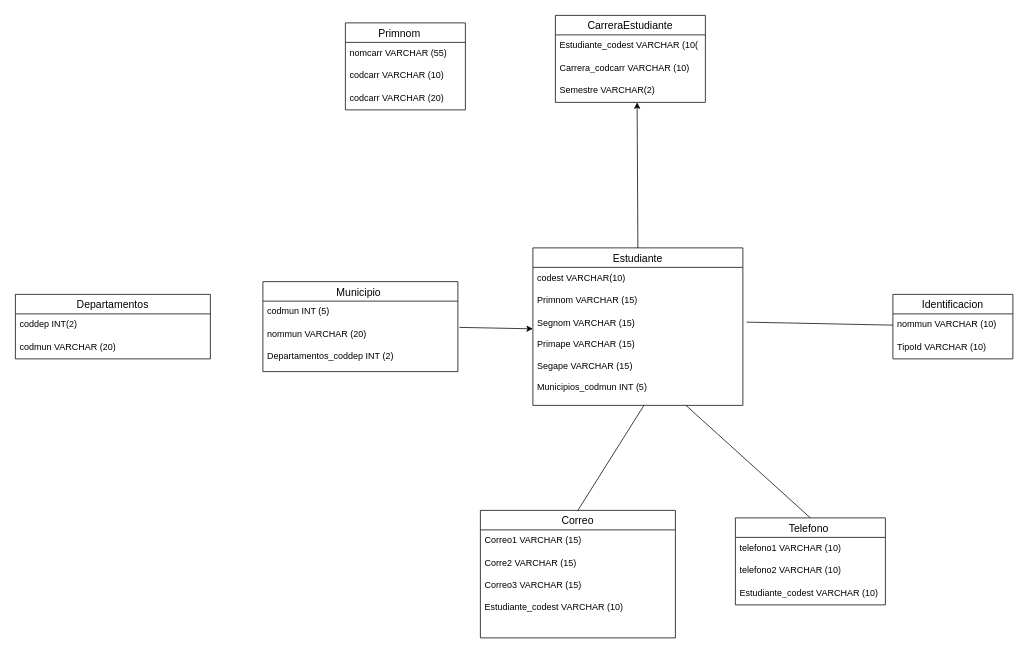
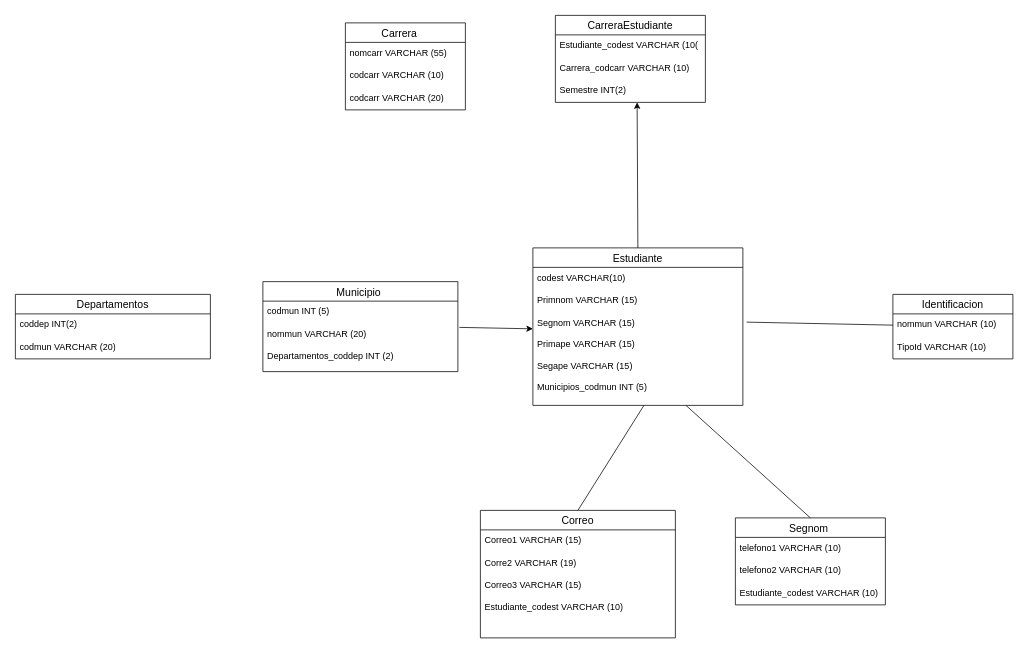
node "Primnom": label "Primnom" -> "Carrera"
node "Semestre VARCHAR(2)": label "Semestre VARCHAR(2)" -> "Semestre INT(2)"
node "Telefono": label "Telefono" -> "Segnom"
node "Corre2 VARCHAR (15)": label "Corre2 VARCHAR (15)" -> "Corre2 VARCHAR (19)"
